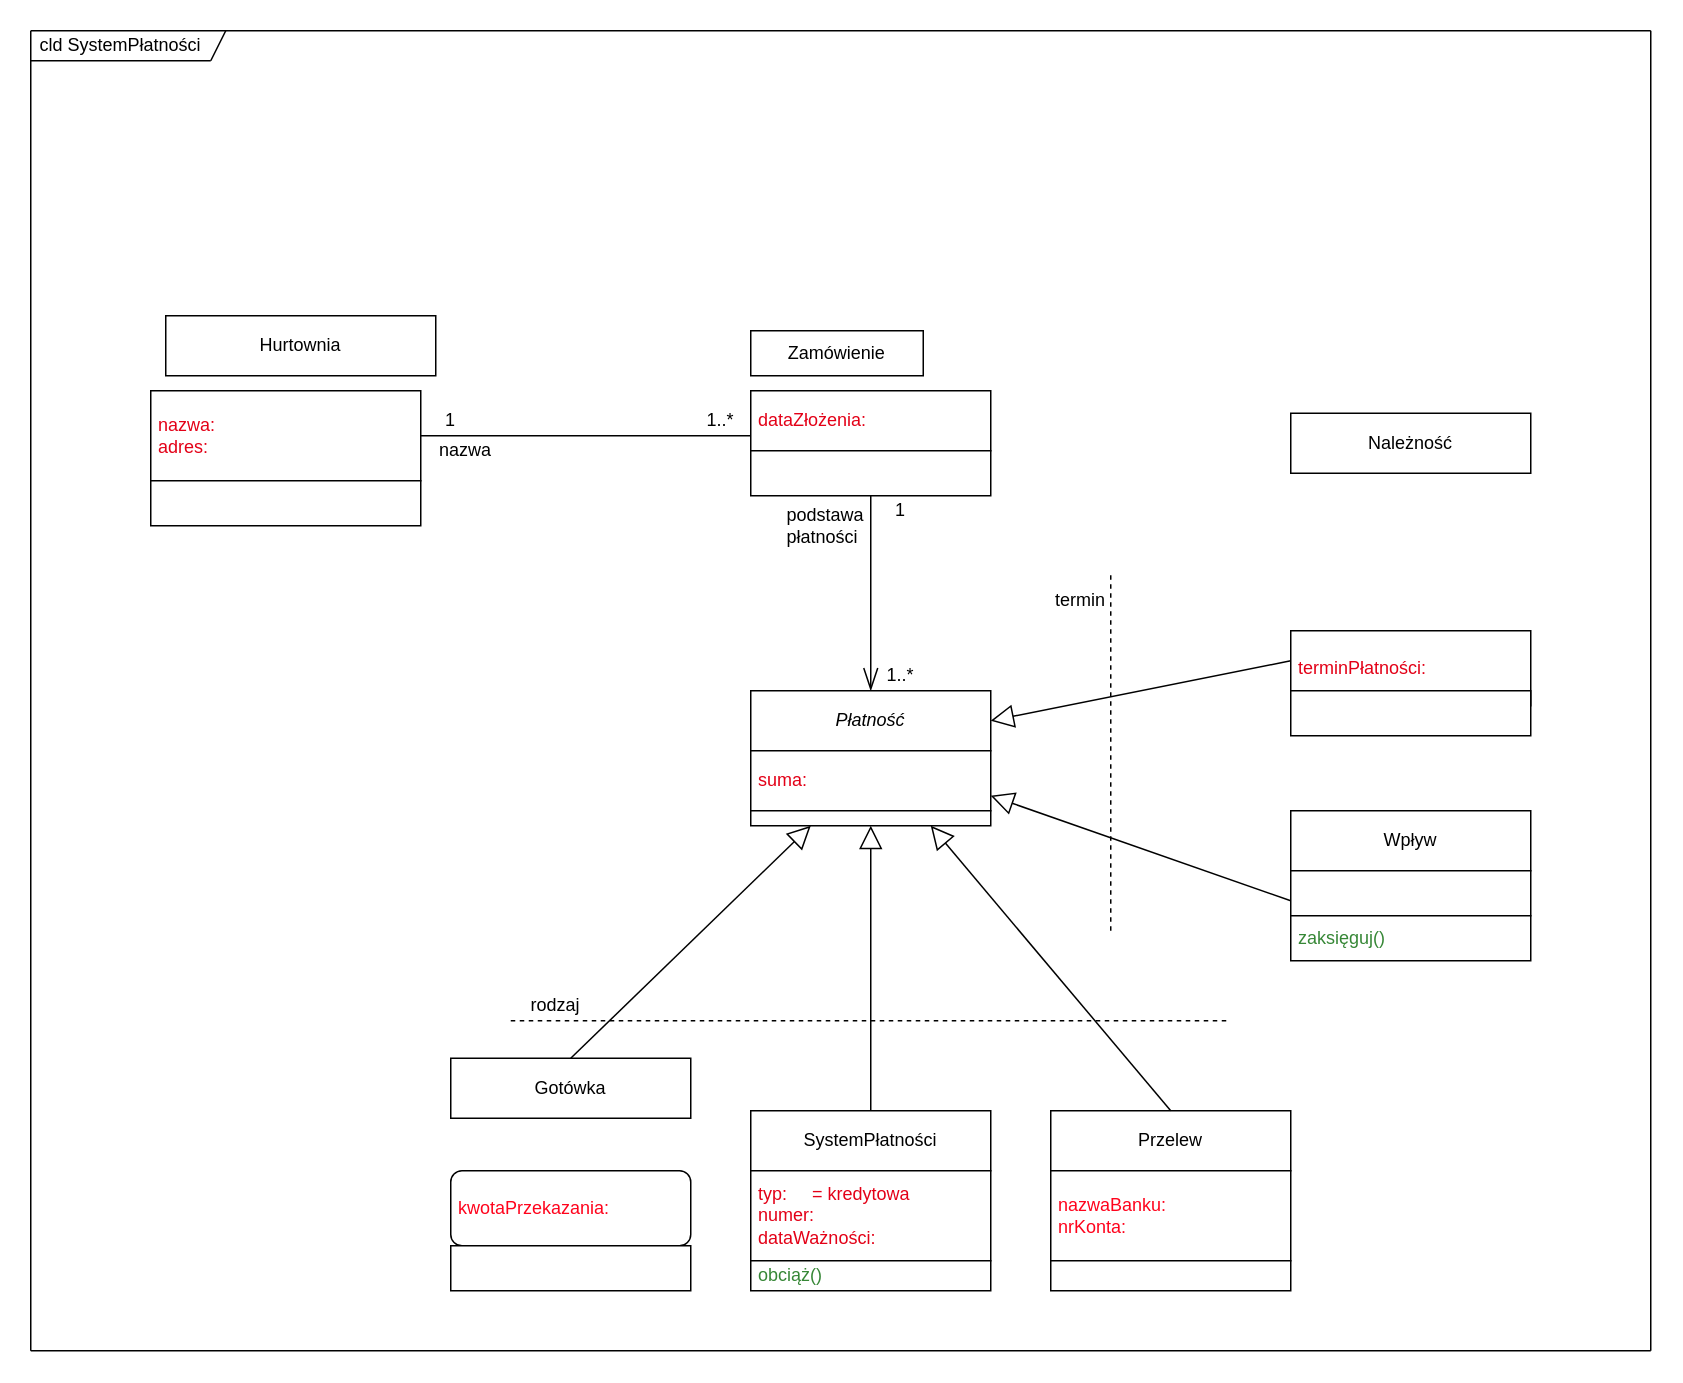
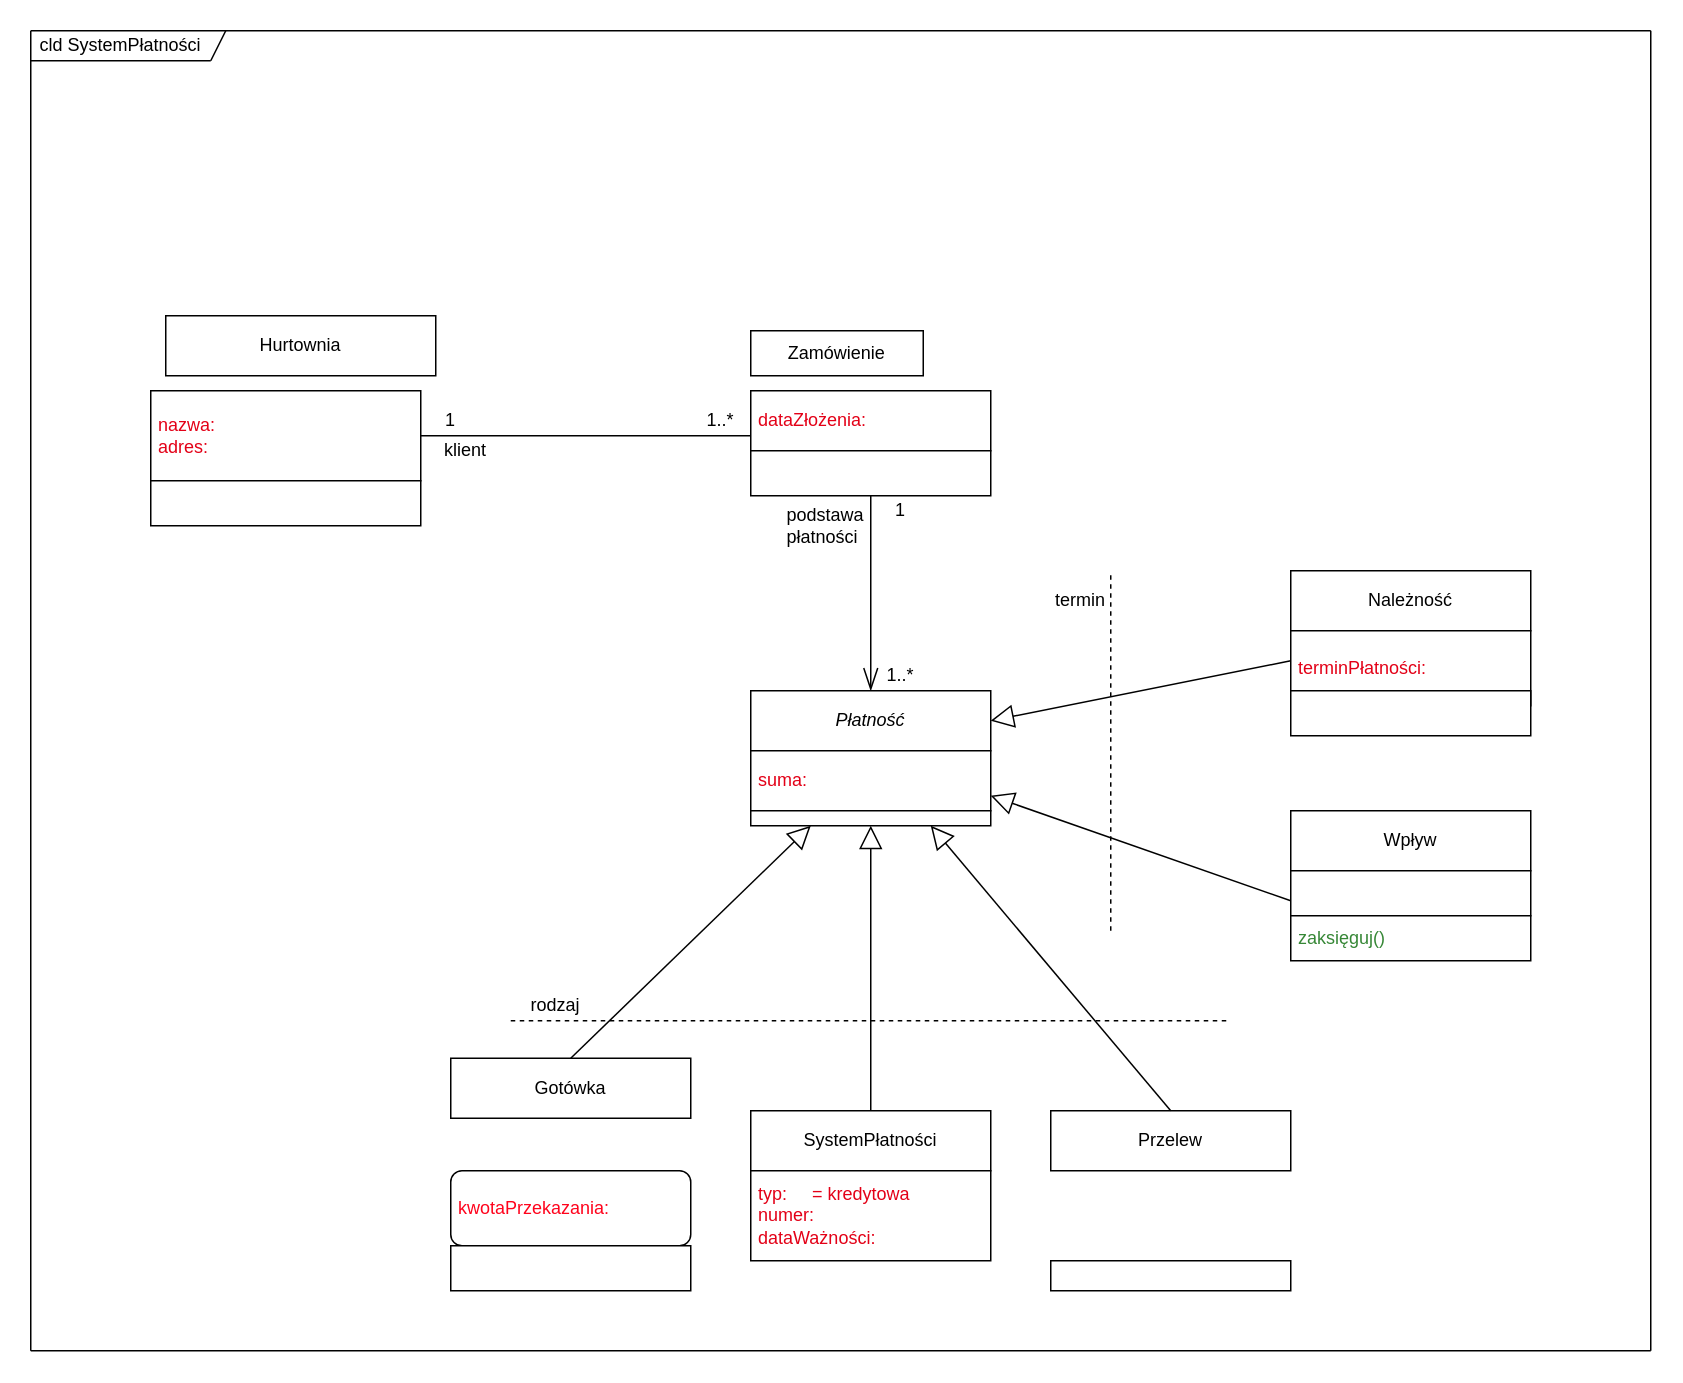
node "Należność": moved (1411, 443) -> (1411, 601)
node "nazwa": label "nazwa" -> "klient"
node "nazwaBanku: nrKonta:": removed
node "obciąż()": removed
